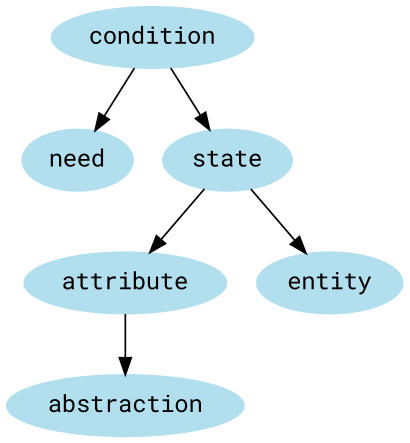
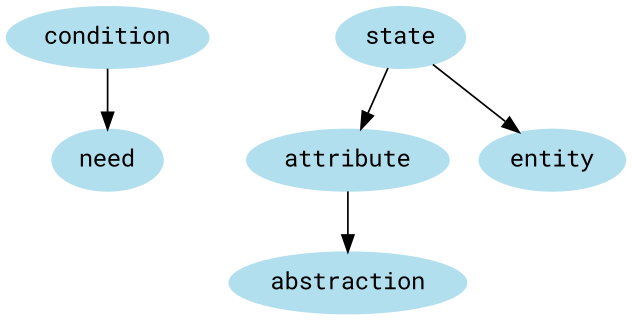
edge "condition" -> "state": removed
